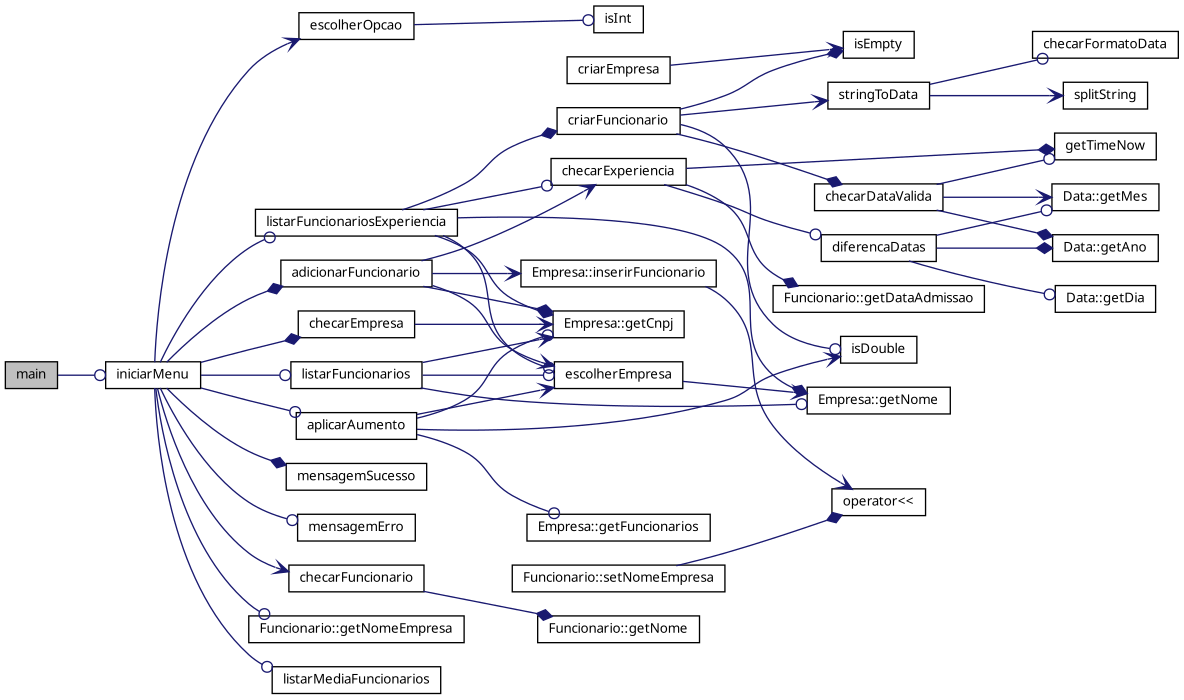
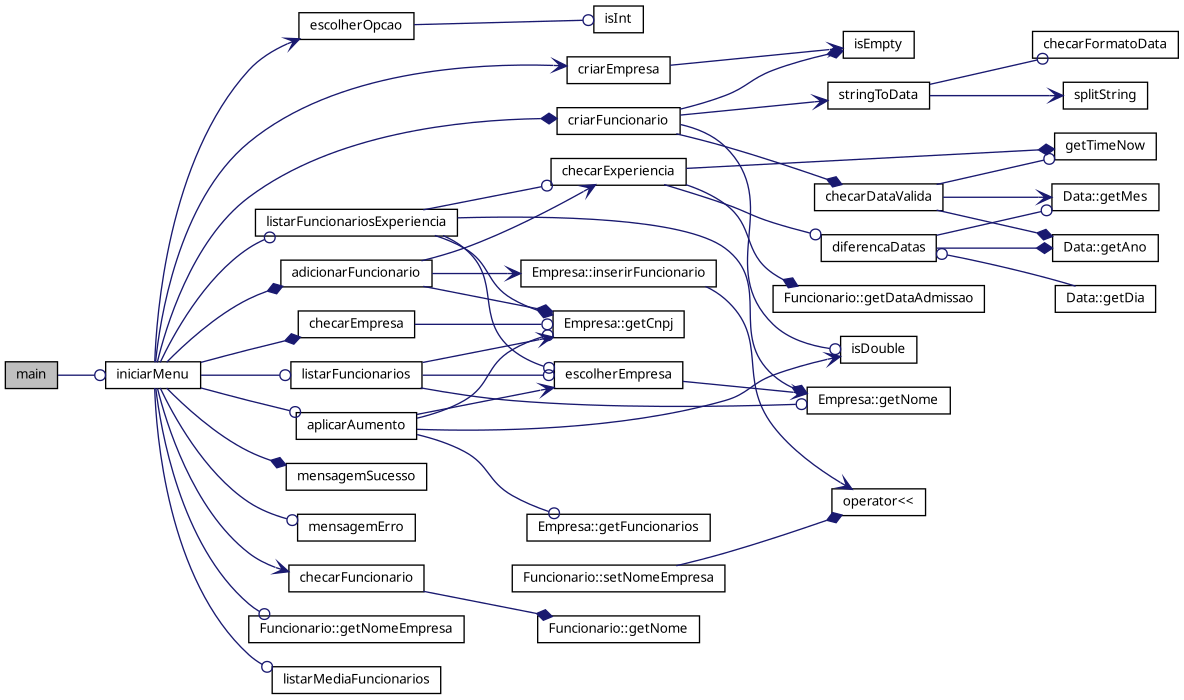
edge "iniciarMenu" -> "criarEmpresa": added
edge "listarFuncionariosExperiencia" -> "criarFuncionario": now "iniciarMenu" -> "criarFuncionario"
edge "diferencaDatas" -> "Data::getDia": reversed
edge "adicionarFuncionario" -> "escolherEmpresa": removed
edge "checarEmpresa" -> "Empresa::getCnpj": arrowhead vee -> odot
